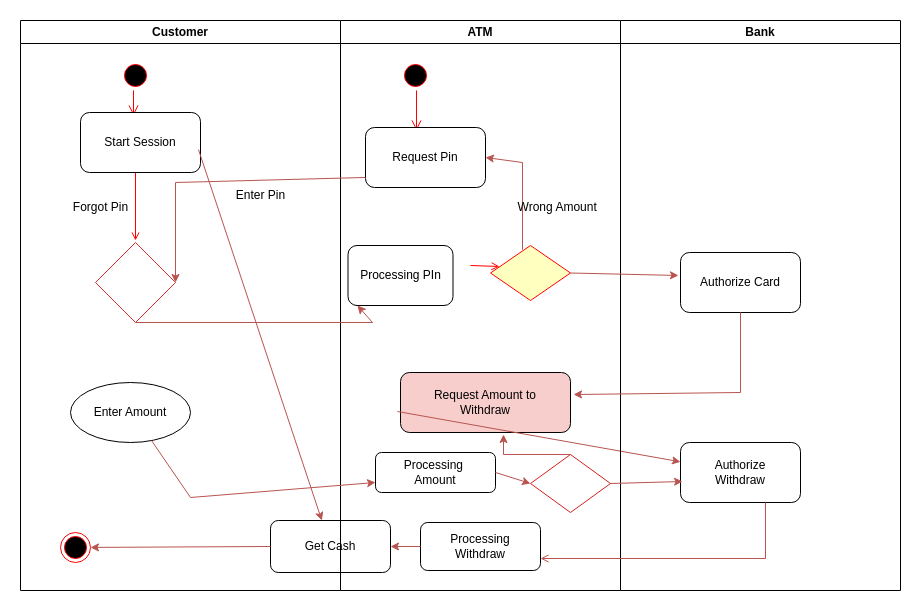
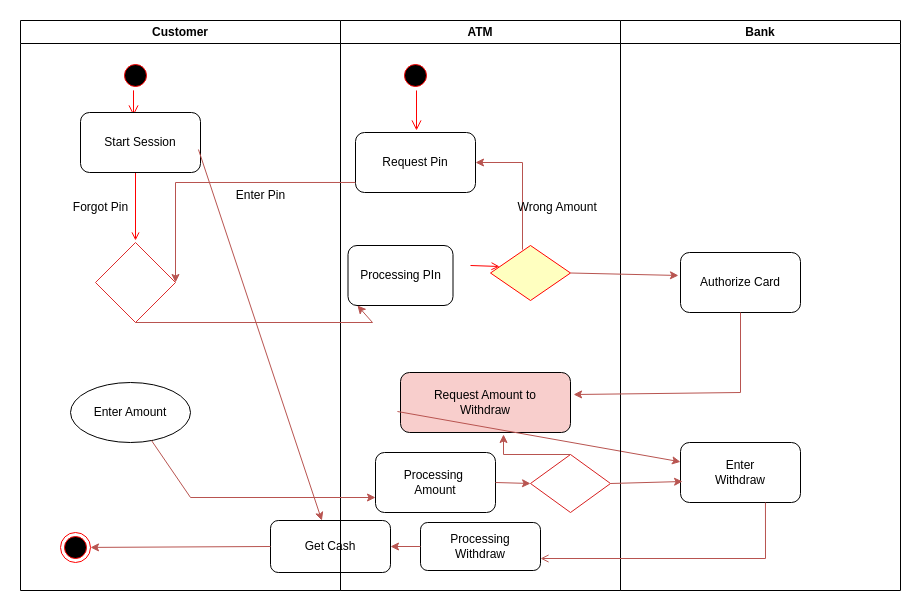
node "Request Pin": moved (426, 158) -> (416, 163)
node "Processing Amount": size 120x40 -> 120x60
node "Authorize Withdraw": label "Authorize Withdraw" -> "Enter Withdraw"
